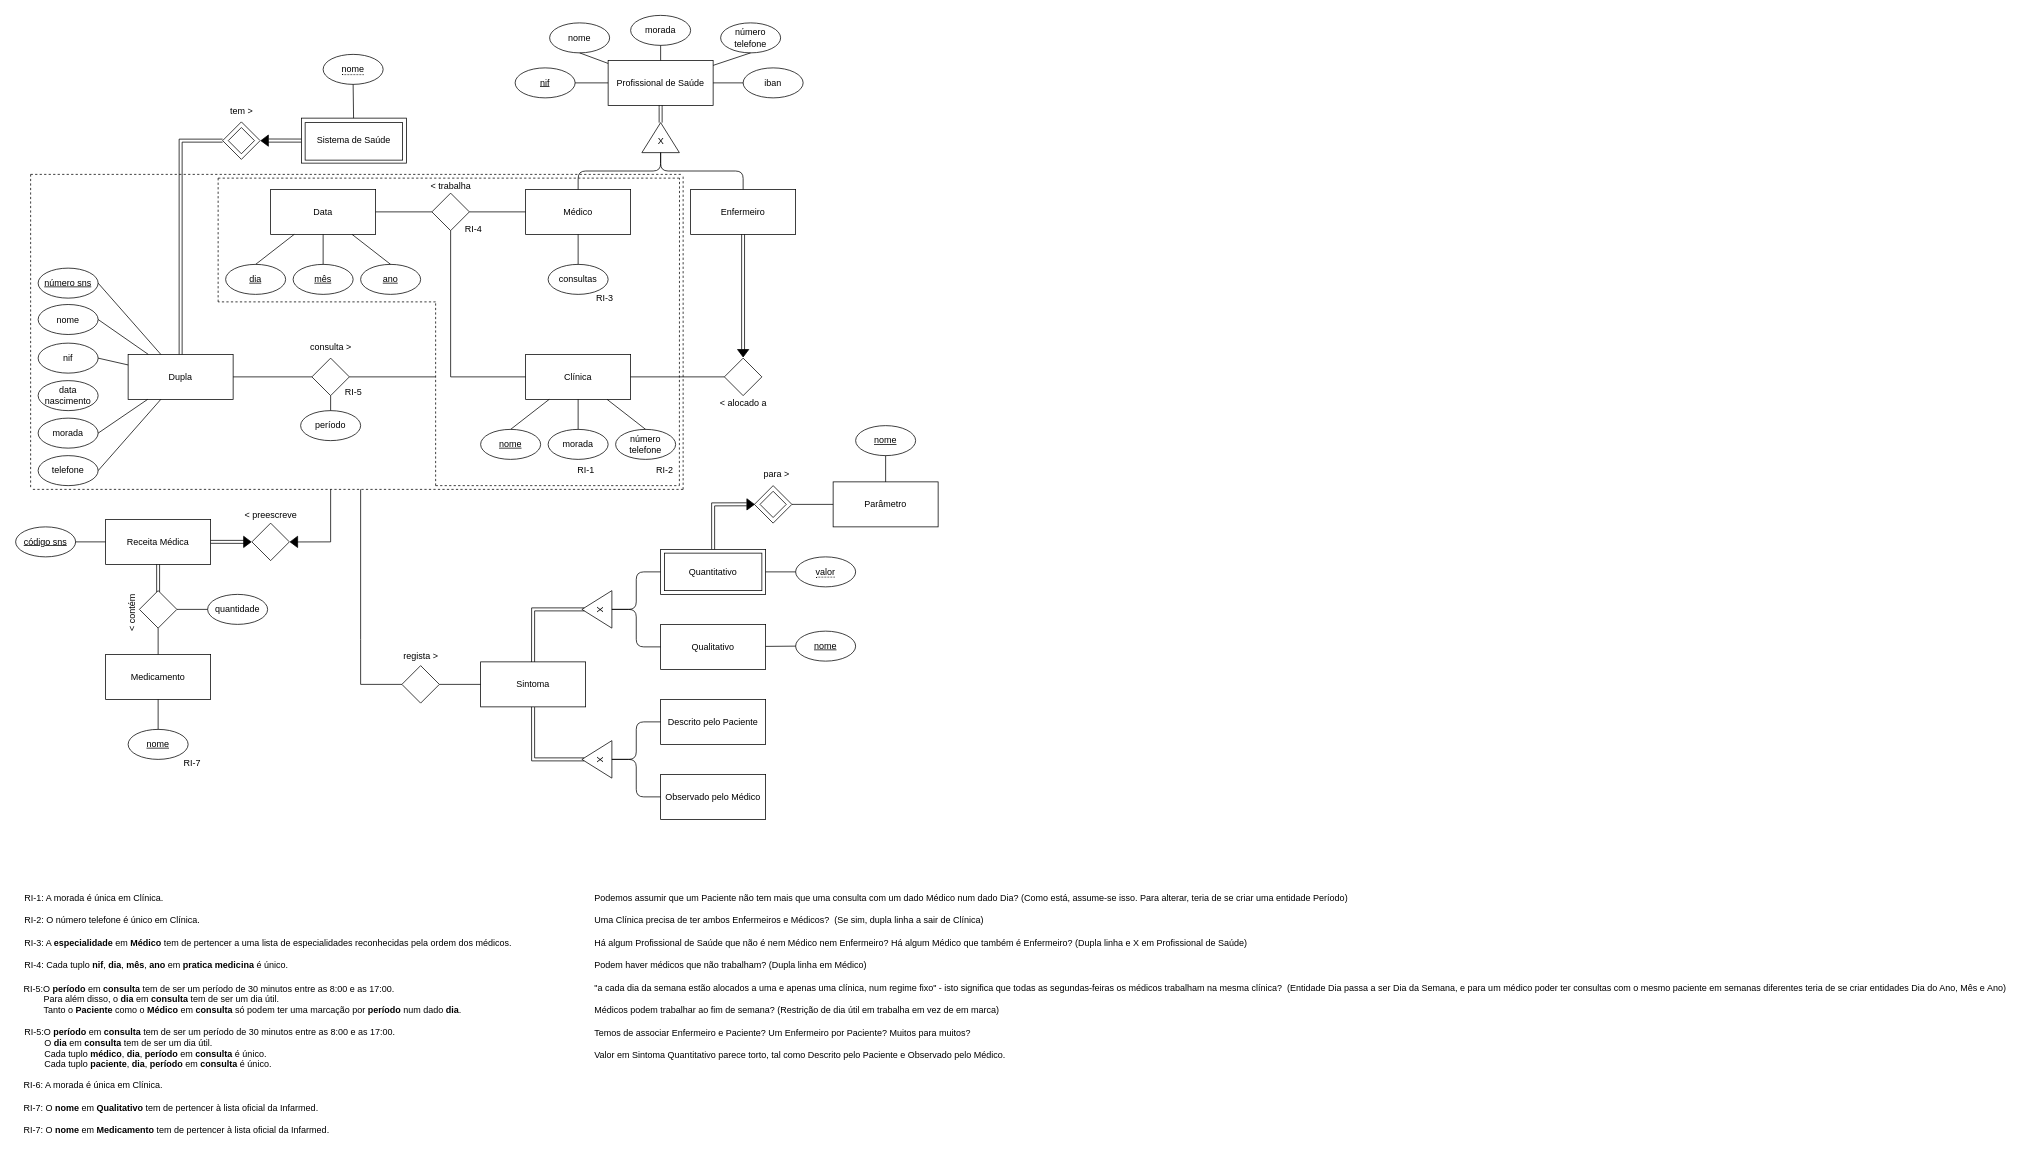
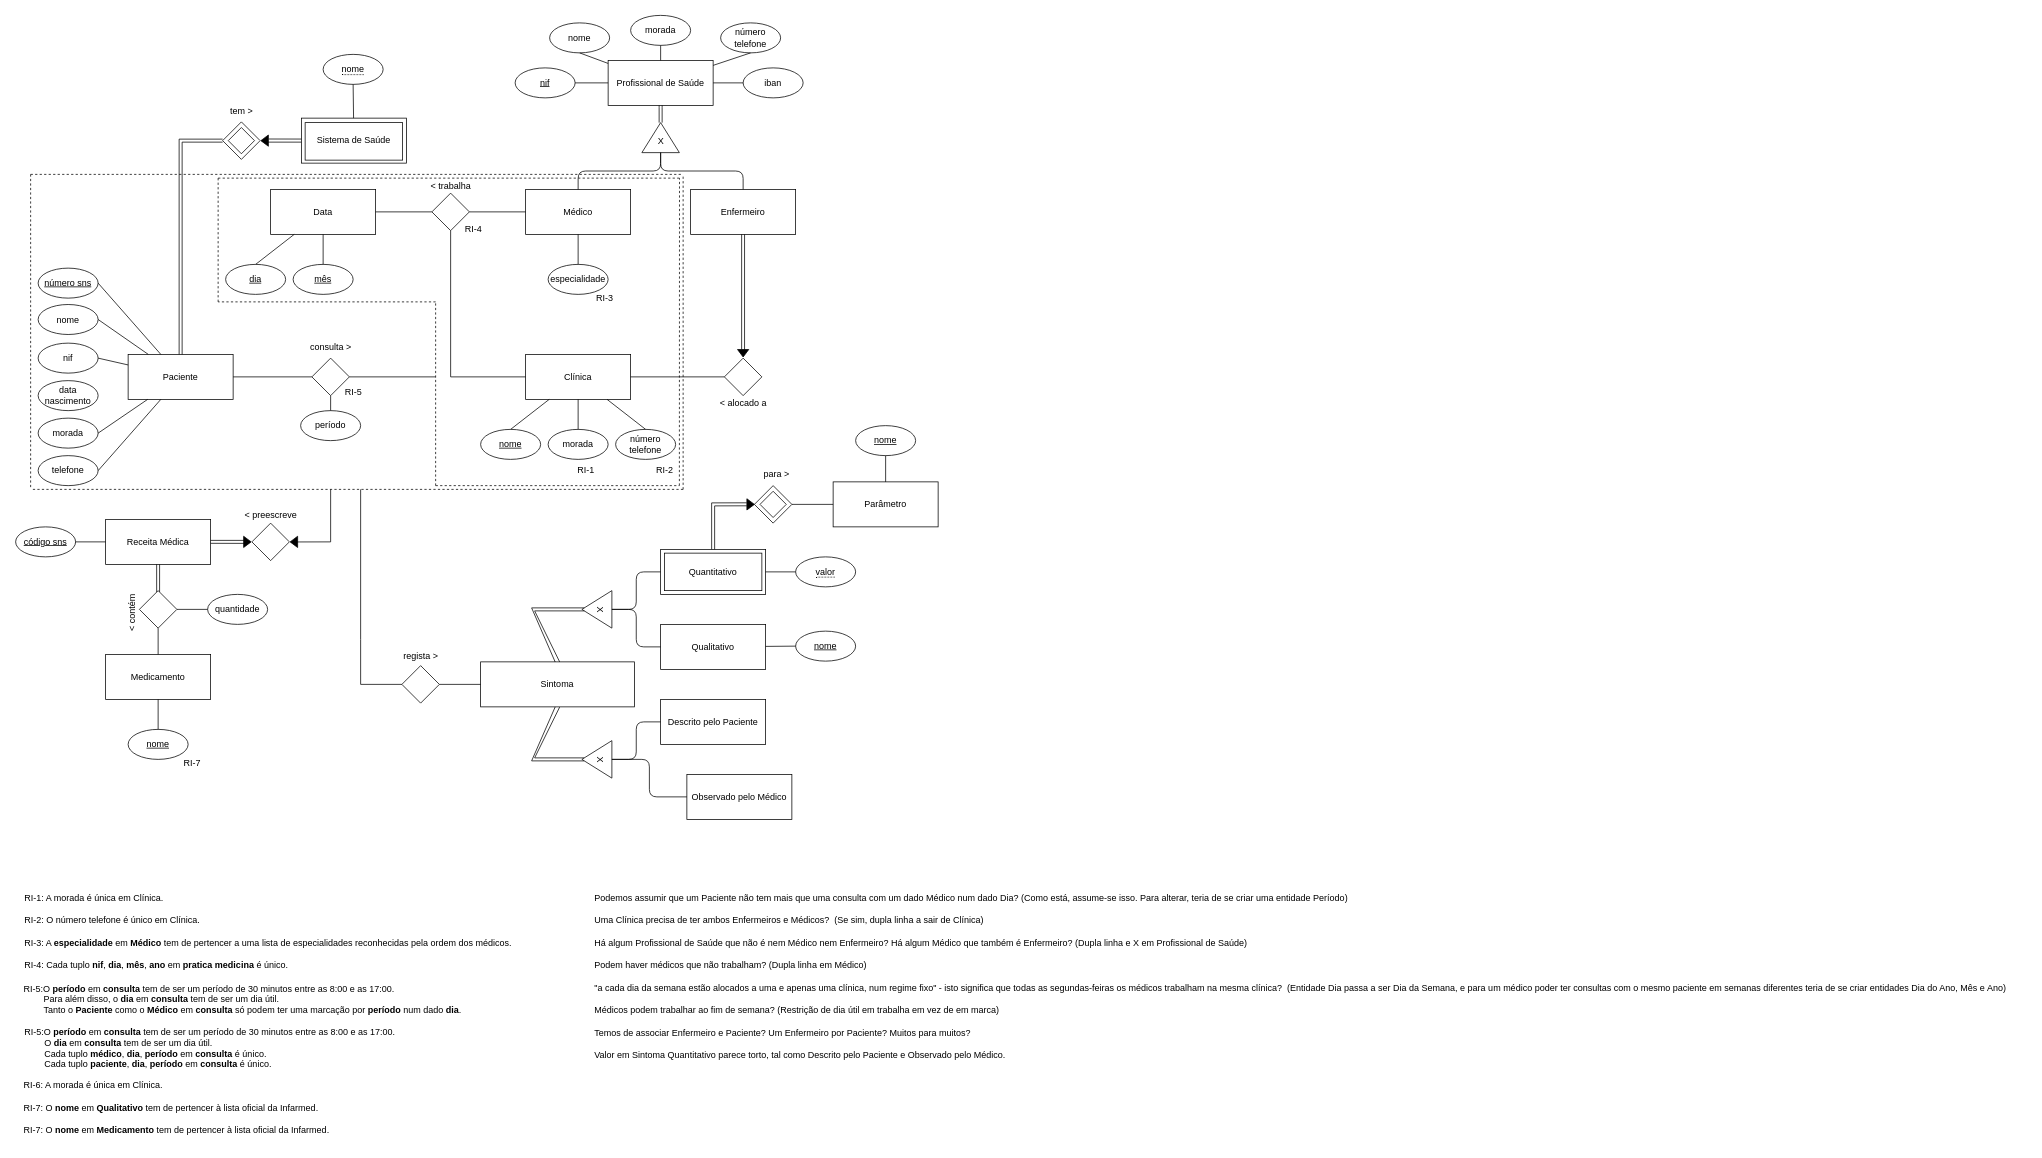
edge "Data" -- "ano": removed
node "ano": removed
node "consultas": label "consultas" -> "especialidade"
node "Dupla": label "Dupla" -> "Paciente"
node "Sintoma": size 105x45 -> 154x45
node "Observado pelo Médico": moved (713, 797) -> (739, 797)
